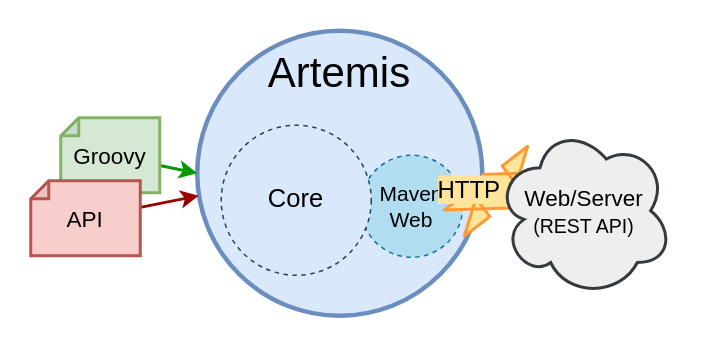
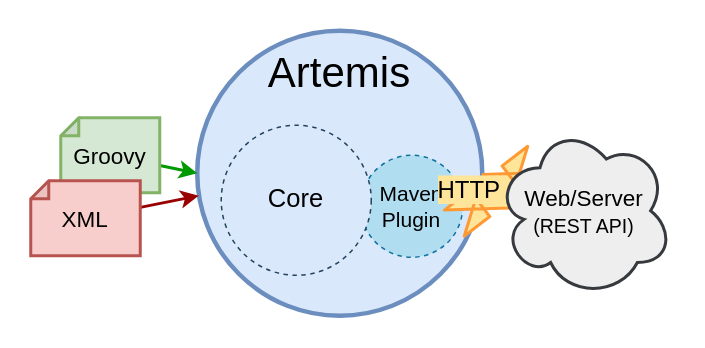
node "Maven Web": label "Maven Web" -> "Maven Plugin"
node "API": label "API" -> "XML"
